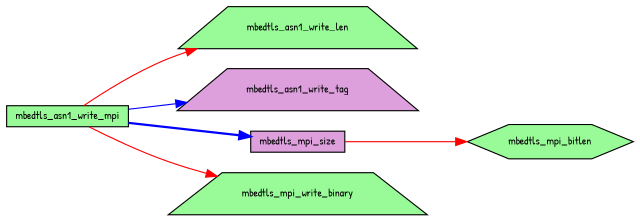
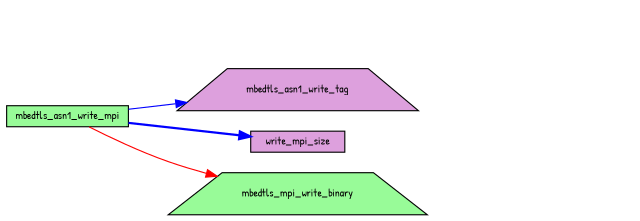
node "mbedtls_asn1_write_len": removed
node "mbedtls_mpi_size": label "mbedtls_mpi_size" -> "write_mpi_size"
node "mbedtls_mpi_bitlen": removed
